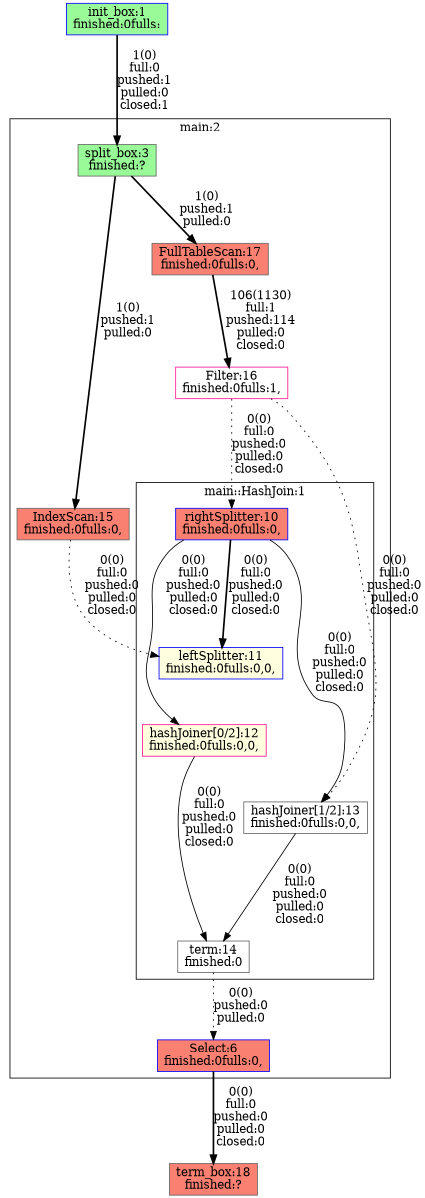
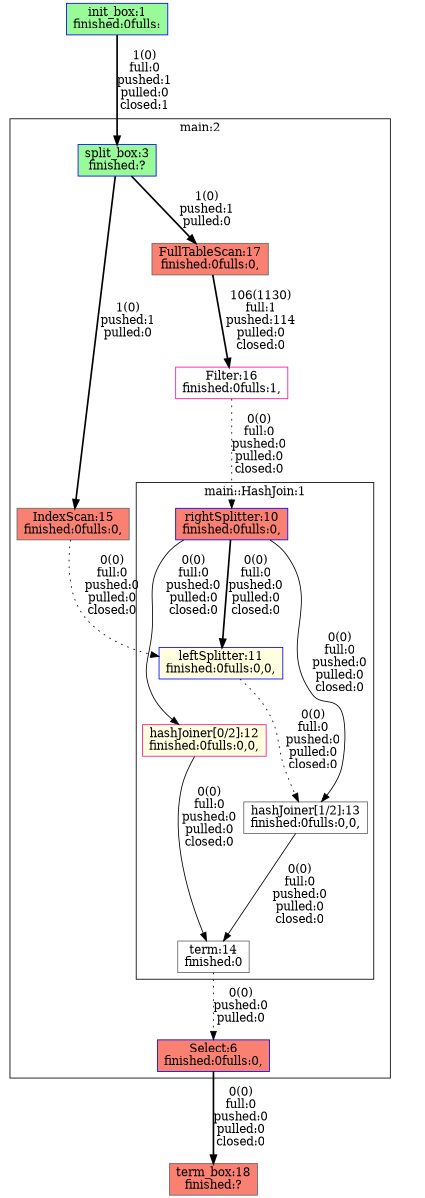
node "split_box:3 finished:?": color gray40 -> blue
edge "Filter:16 finished:0fulls:1," -> "hashJoiner[1/2]:13 finished:0fulls:0,0,": now "leftSplitter:11 finished:0fulls:0,0," -> "hashJoiner[1/2]:13 finished:0fulls:0,0,"
